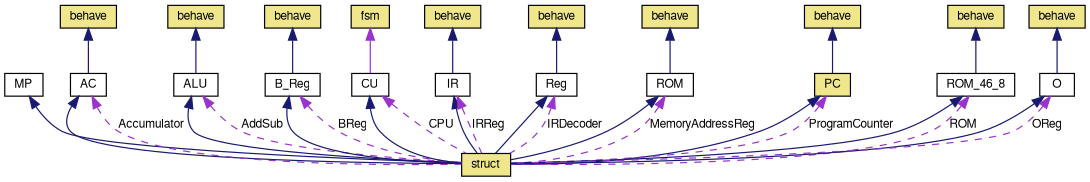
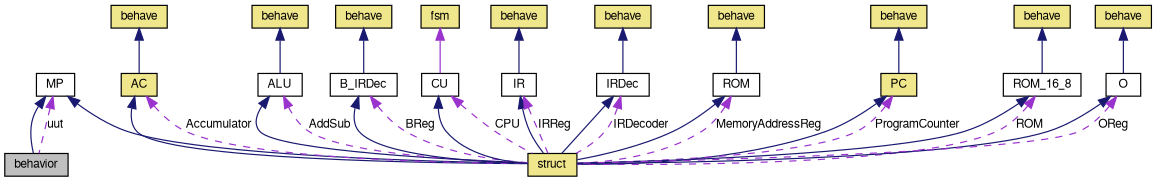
node "AC": fillcolor white -> khaki
node "B_Reg": label "B_Reg" -> "B_IRDec"
node "Reg": label "Reg" -> "IRDec"
node "ROM_46_8": label "ROM_46_8" -> "ROM_16_8"
node "behavior": added
